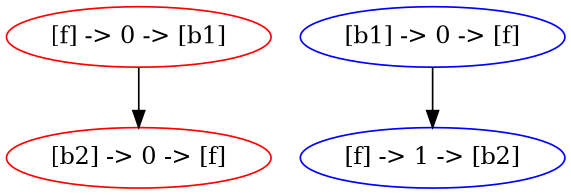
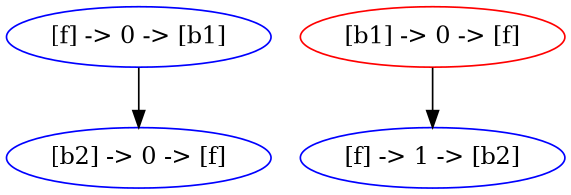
node "[f] -> 0 -> [b1]": color red -> blue
node "[b1] -> 0 -> [f]": color blue -> red
node "[b2] -> 0 -> [f]": color red -> blue
